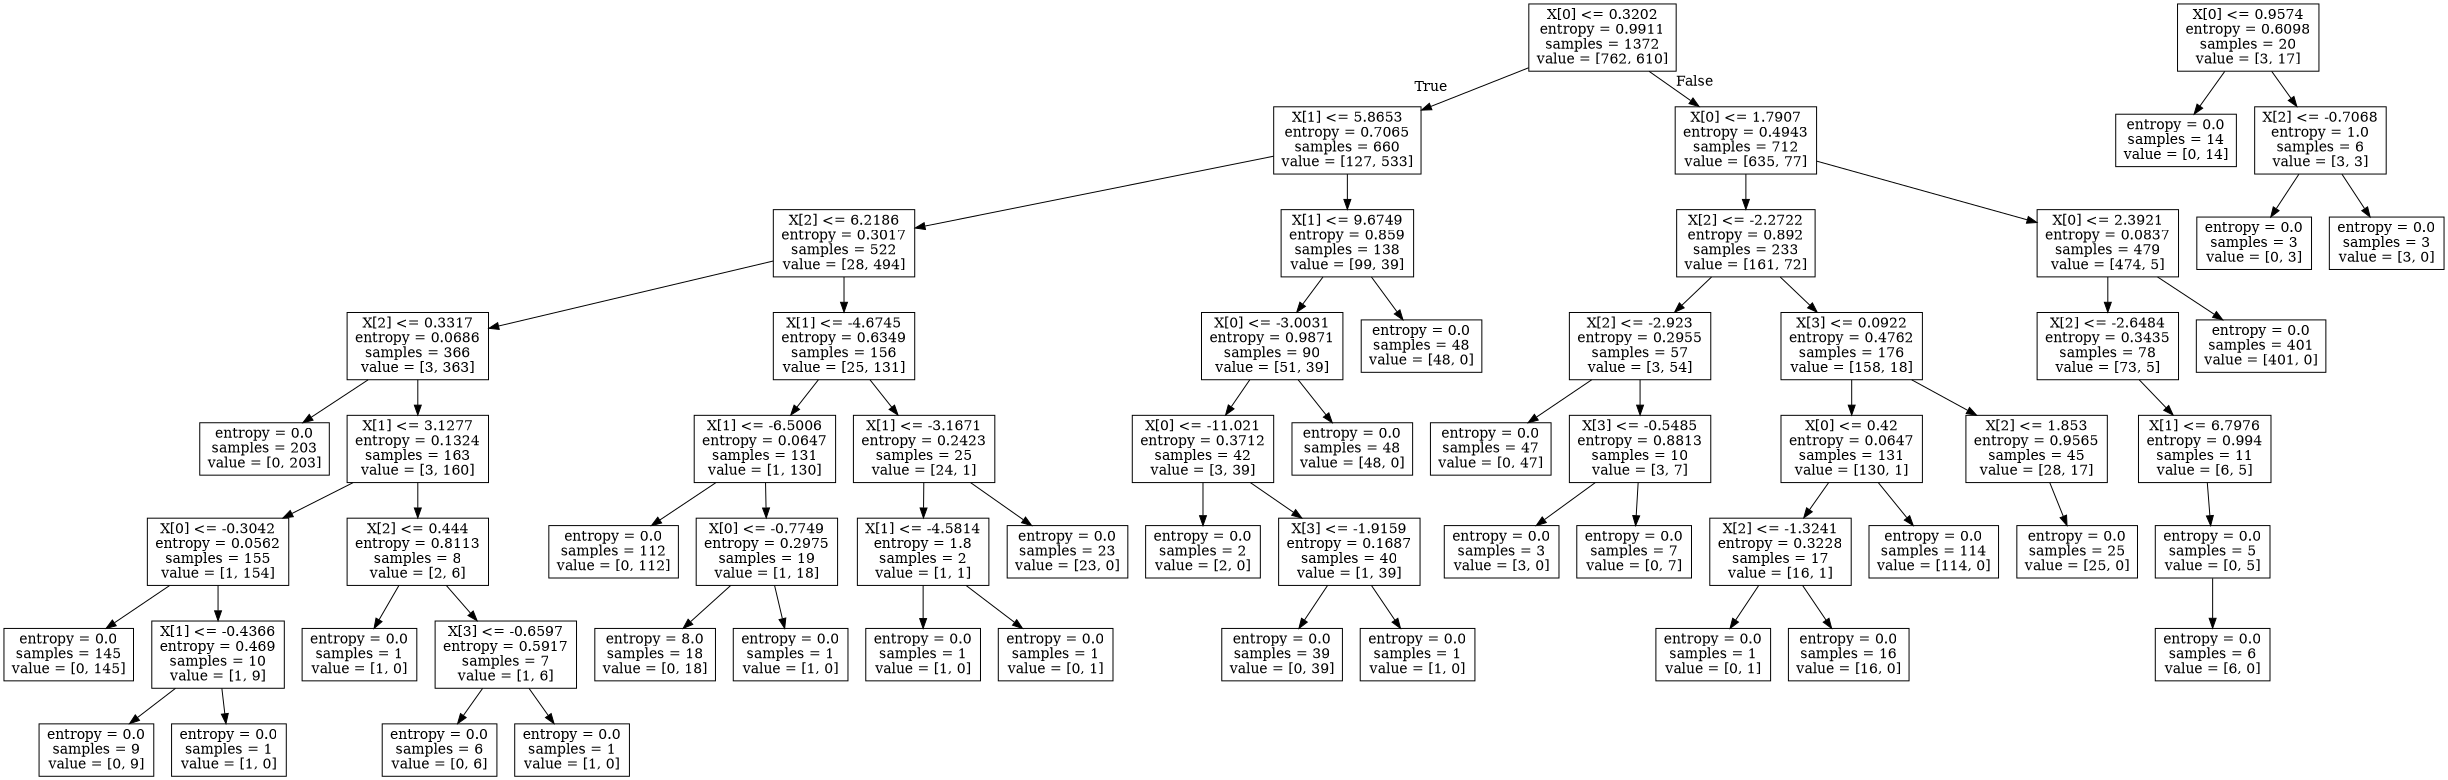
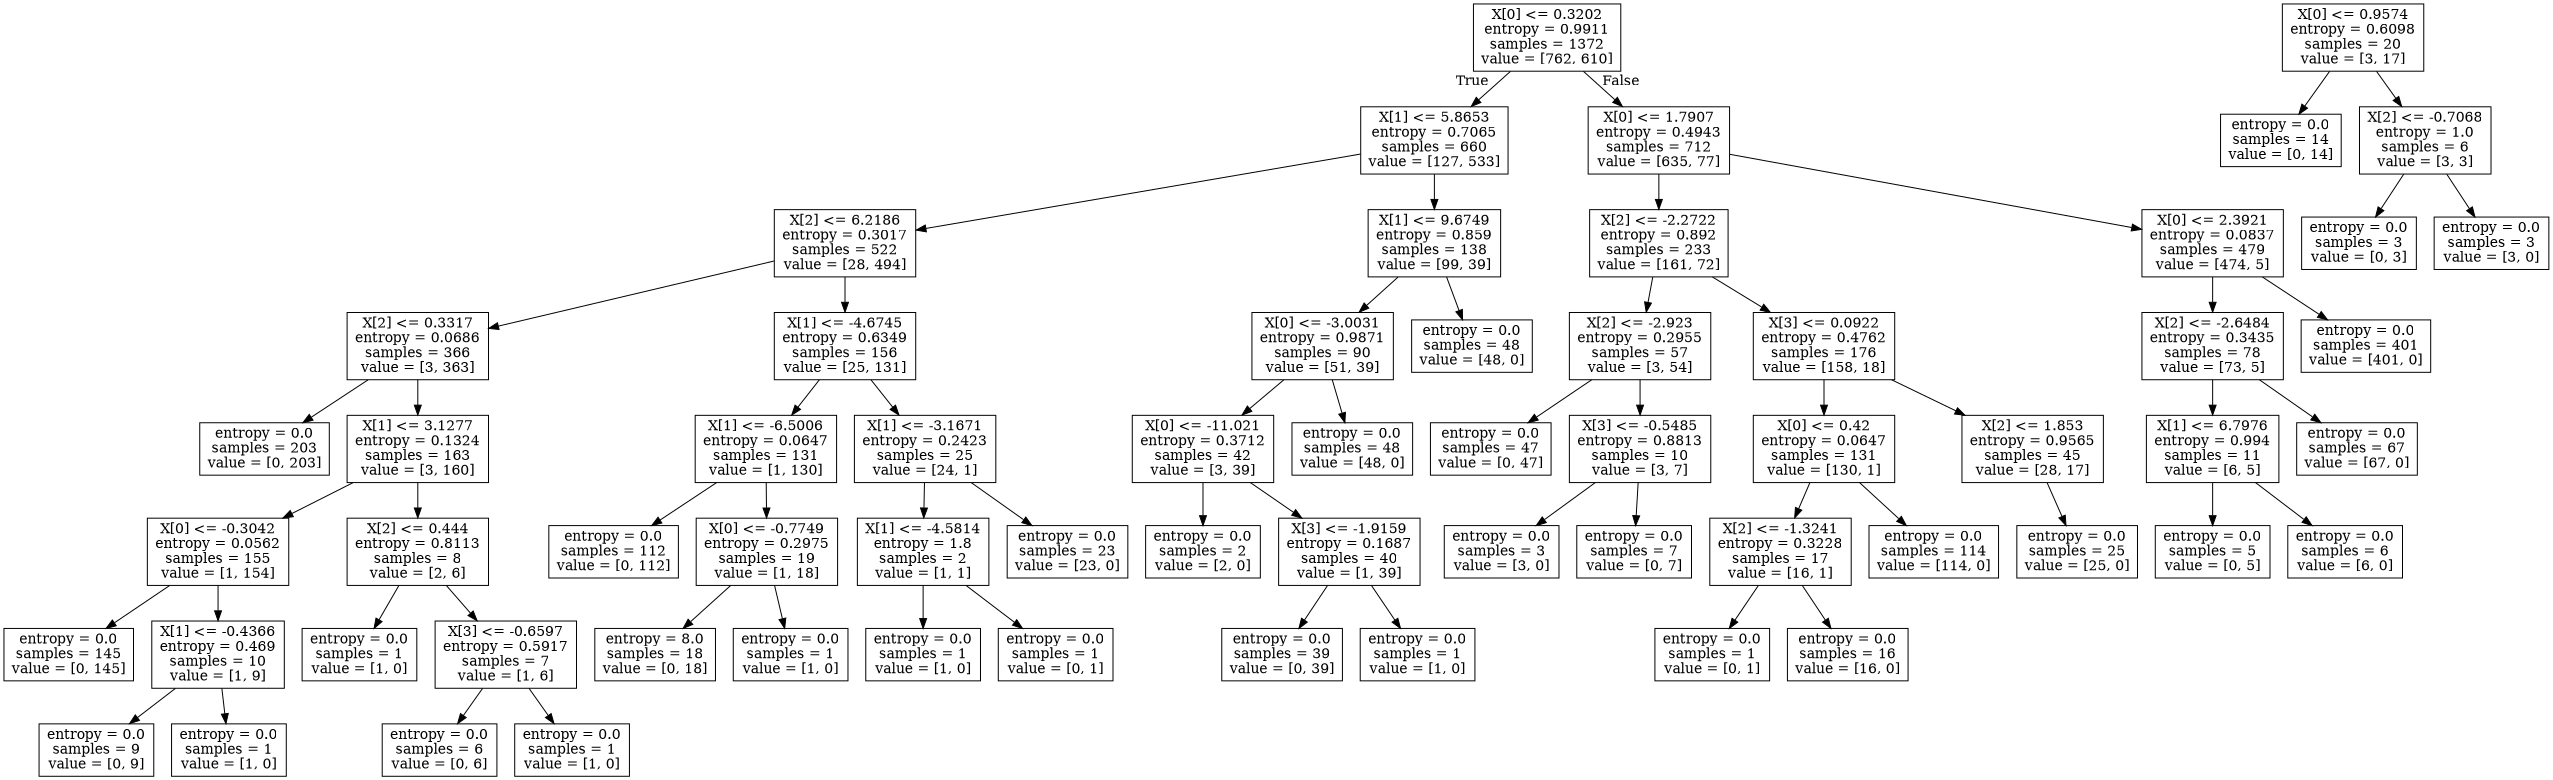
node "entropy = 0.0 samples = 67 value = [67, 0]": added
edge "entropy = 0.0 samples = 5 value = [0, 5]" -> "entropy = 0.0 samples = 6 value = [6, 0]": now "X[1] <= 6.7976 entropy = 0.994 samples = 11 value = [6, 5]" -> "entropy = 0.0 samples = 6 value = [6, 0]"
